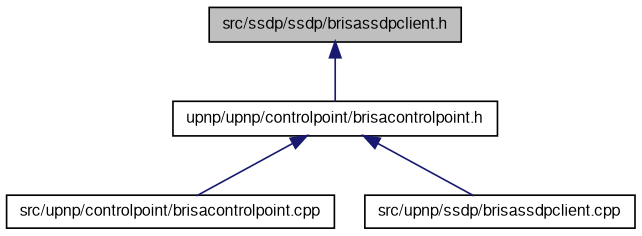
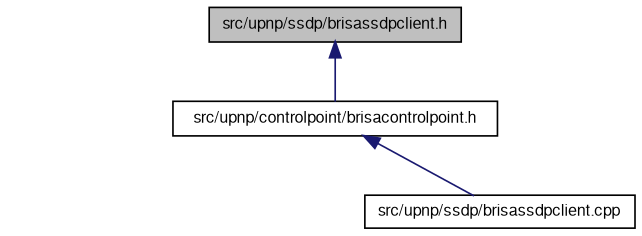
node "src/ssdp/ssdp/brisassdpclient.h": label "src/ssdp/ssdp/brisassdpclient.h" -> "src/upnp/ssdp/brisassdpclient.h"
node "upnp/upnp/controlpoint/brisacontrolpoint.h": label "upnp/upnp/controlpoint/brisacontrolpoint.h" -> "src/upnp/controlpoint/brisacontrolpoint.h"
node "src/upnp/controlpoint/brisacontrolpoint.cpp": removed
